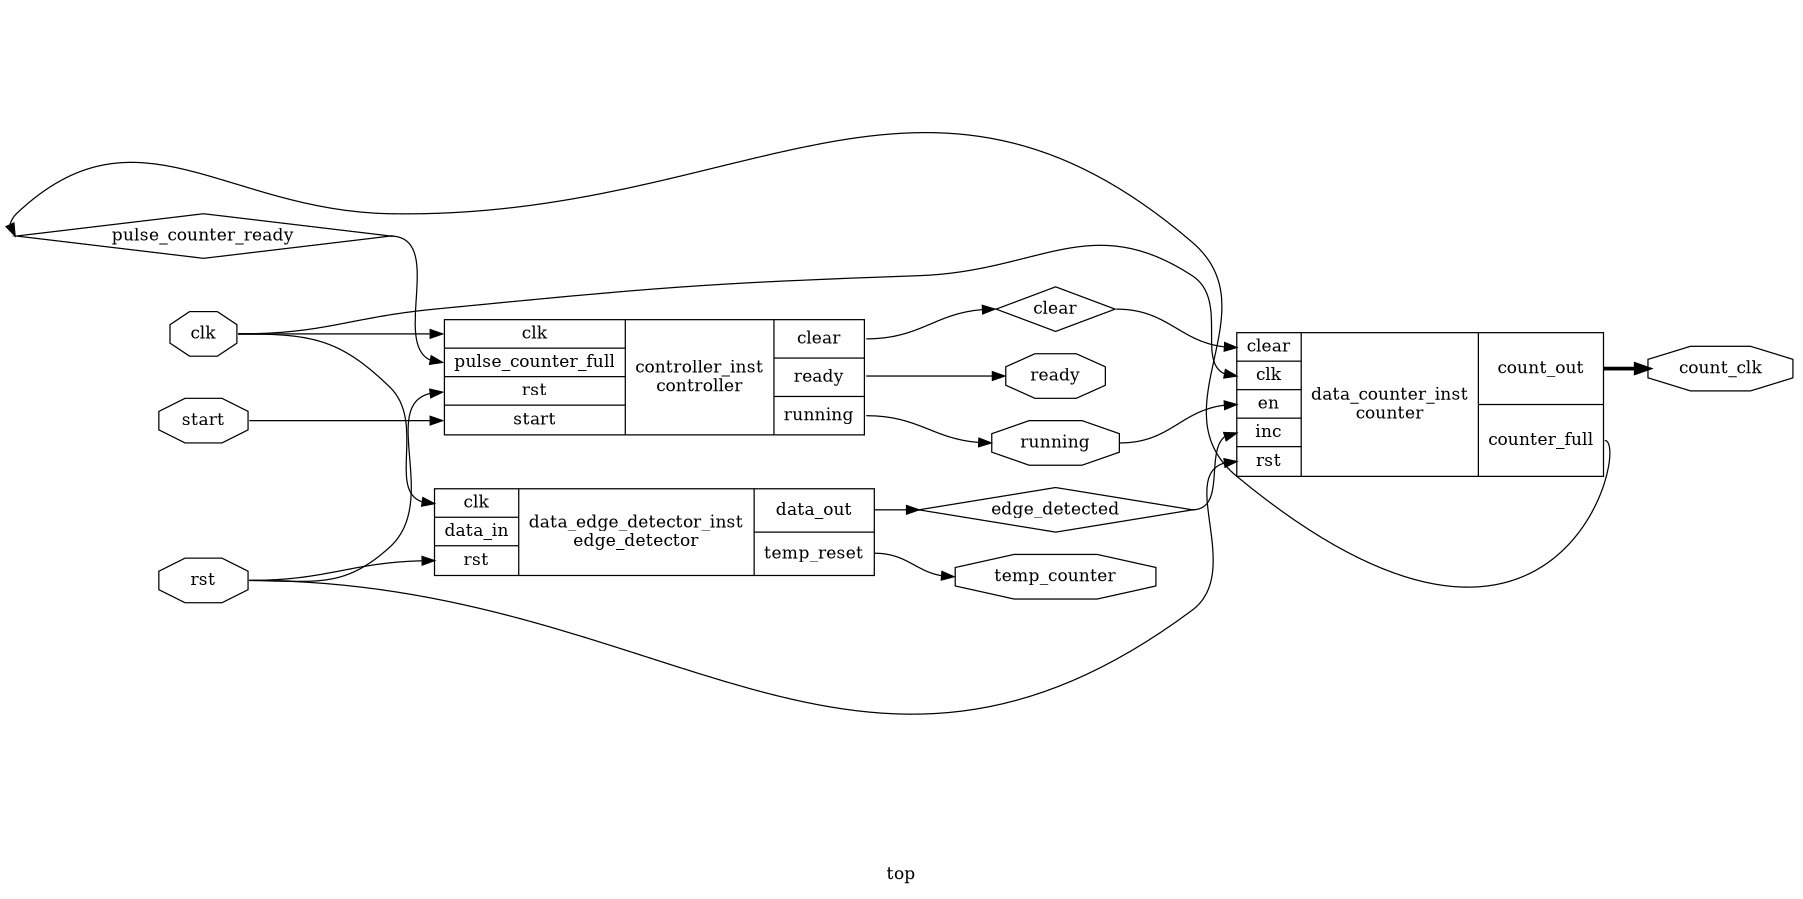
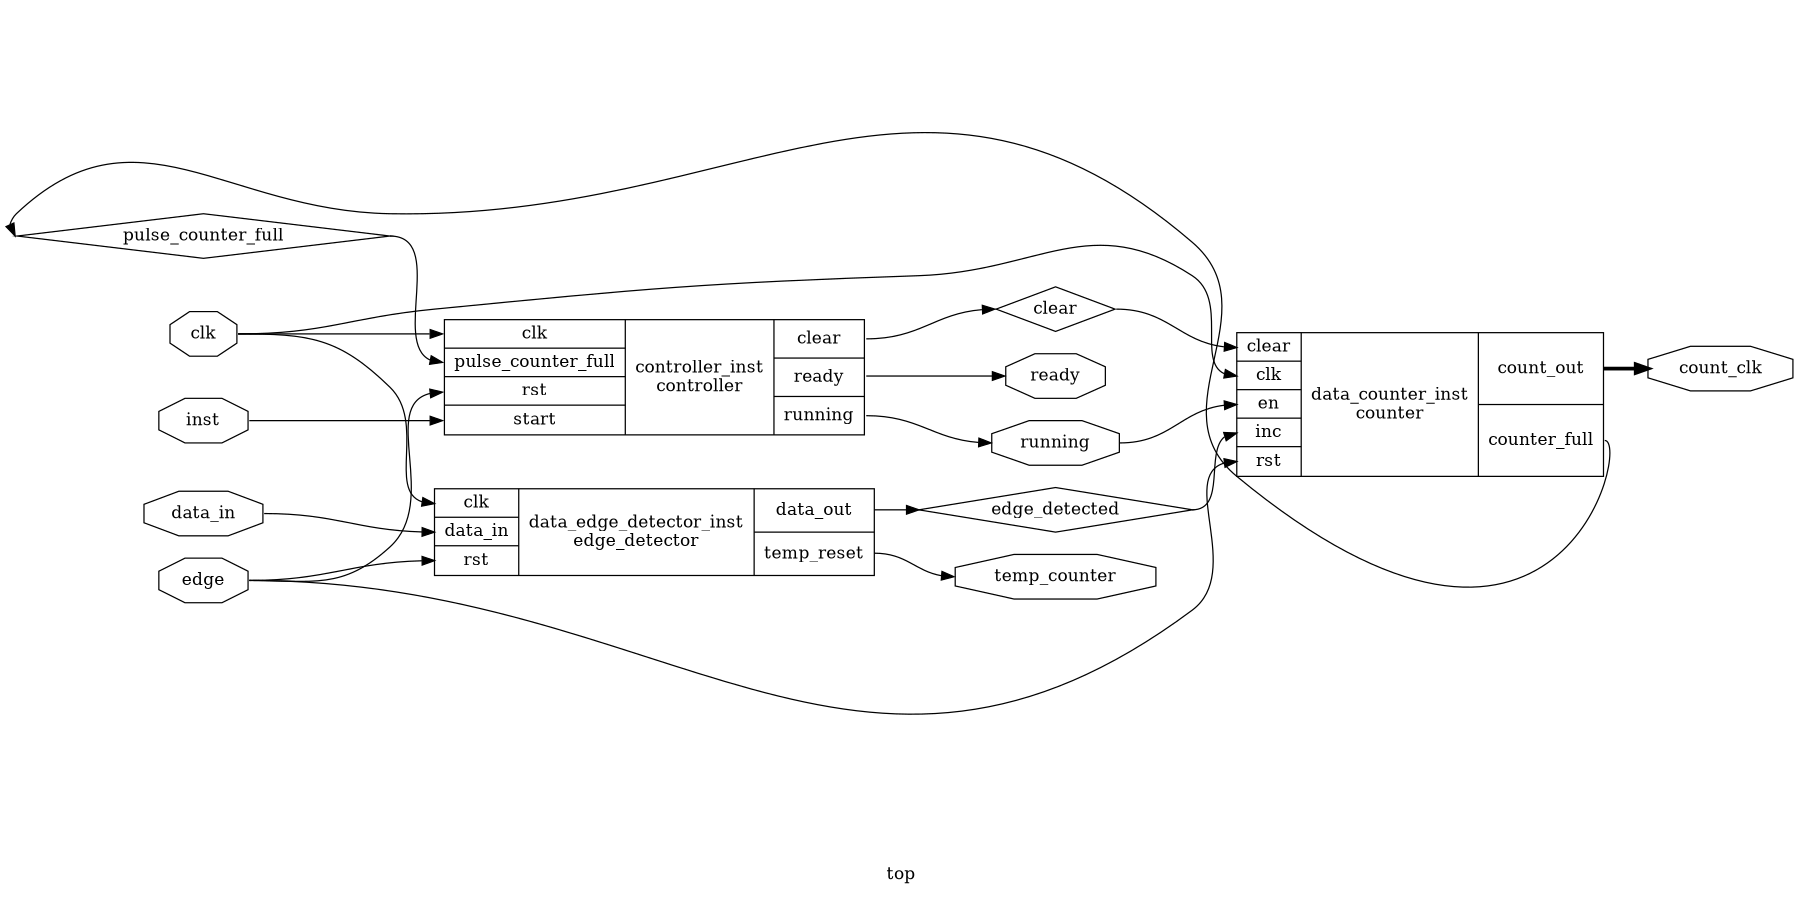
node "pulse_counter_ready": label "pulse_counter_ready" -> "pulse_counter_full"
node "start": label "start" -> "inst"
node "data_in": added
node "rst": label "rst" -> "edge"
